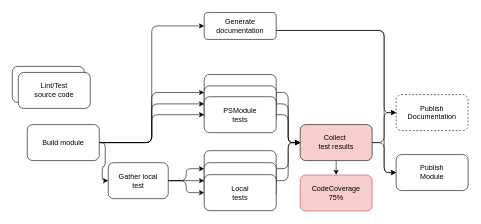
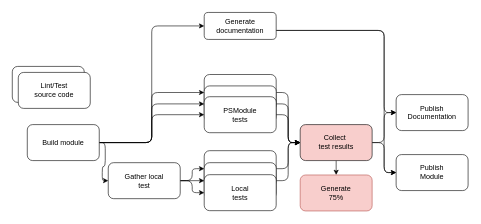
node "Publish Documentation": style dashed -> solid
node "Gather local test": size 60x36 -> 72x36
node "CodeCoverage 75%": label "CodeCoverage 75%" -> "Generate 75%"
